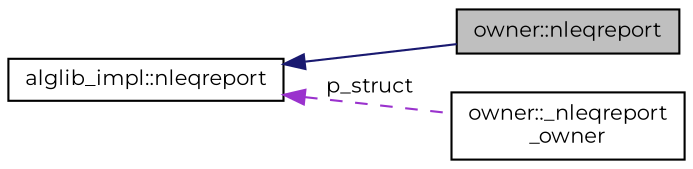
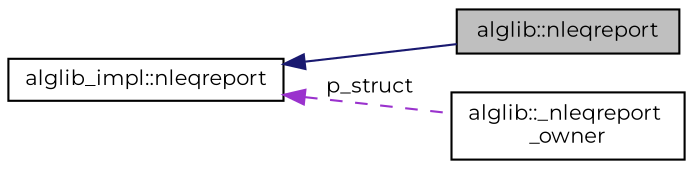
node "owner::nleqreport": label "owner::nleqreport" -> "alglib::nleqreport"
node "owner::_nleqreport _owner": label "owner::_nleqreport _owner" -> "alglib::_nleqreport _owner"
